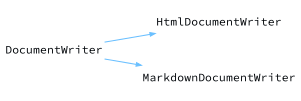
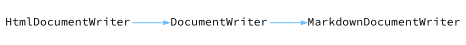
edge "DocumentWriter" -> "HtmlDocumentWriter": reversed
